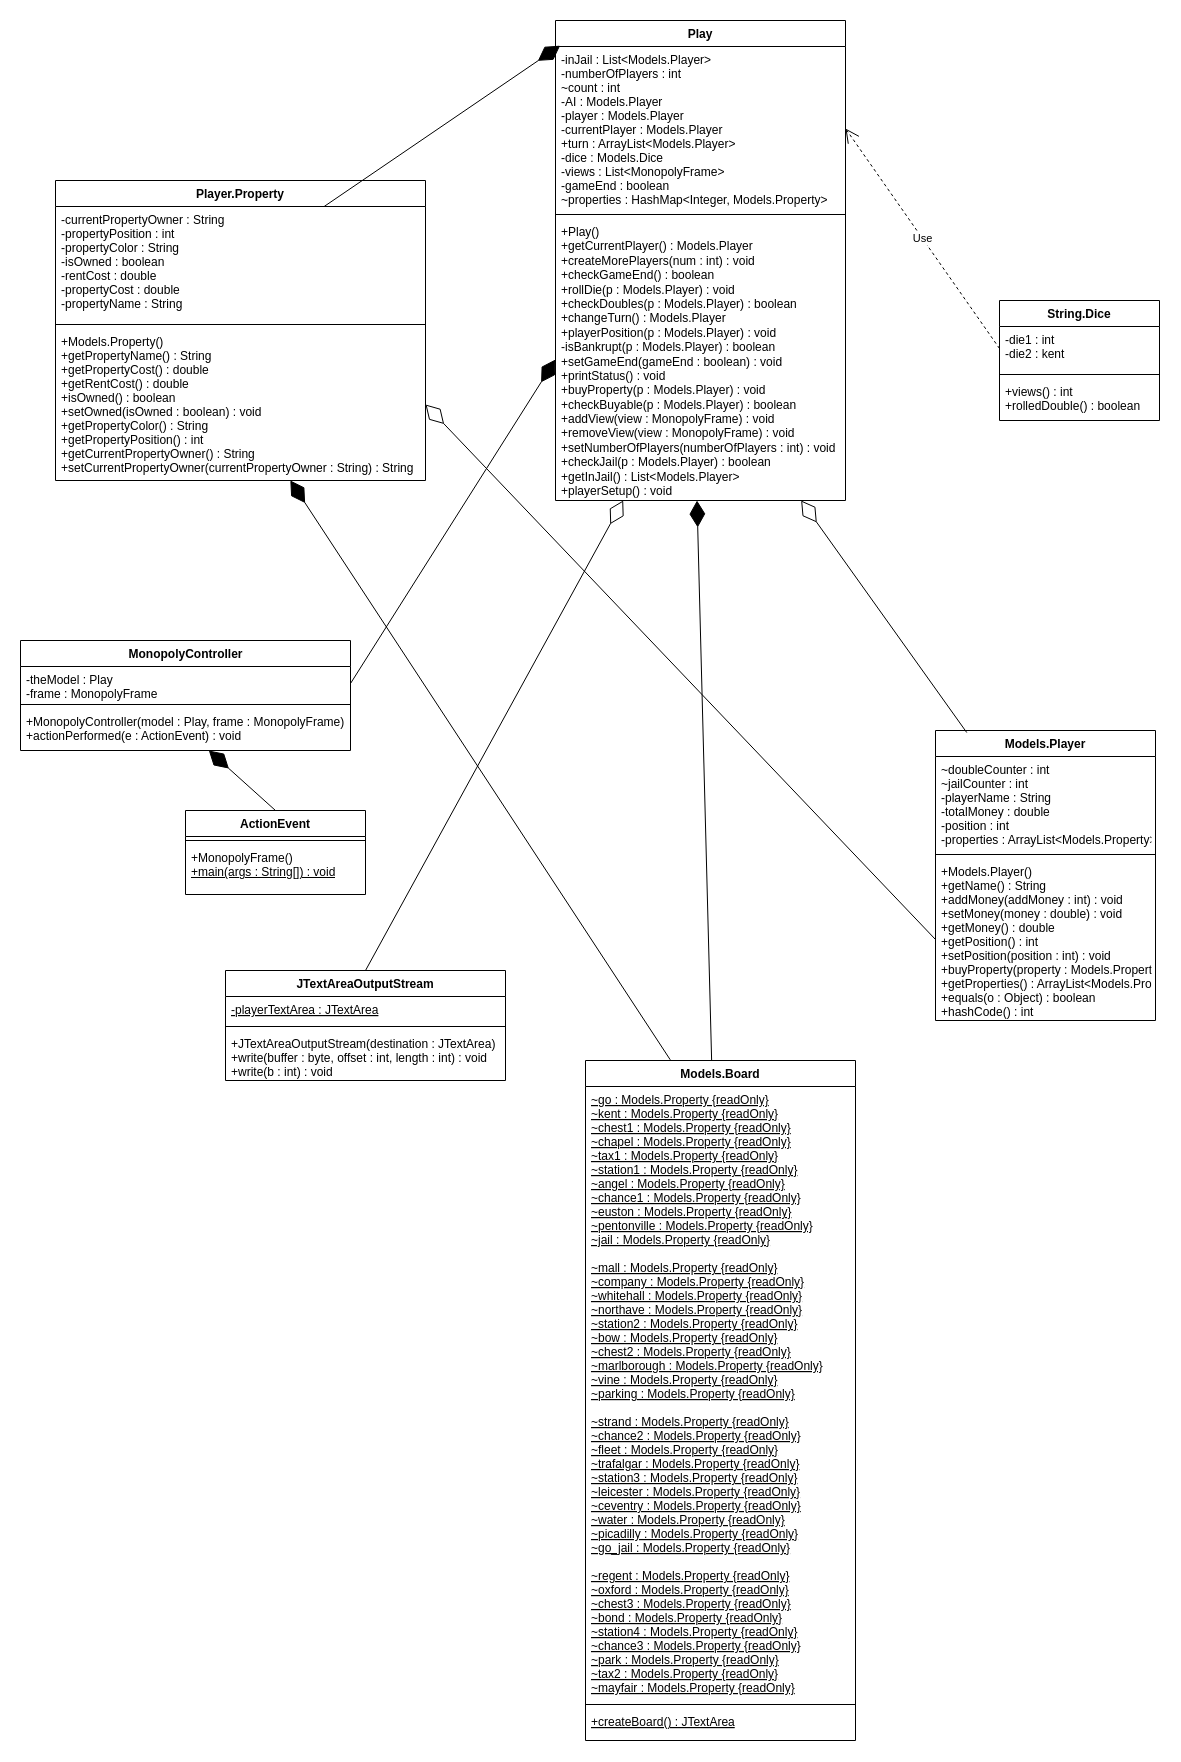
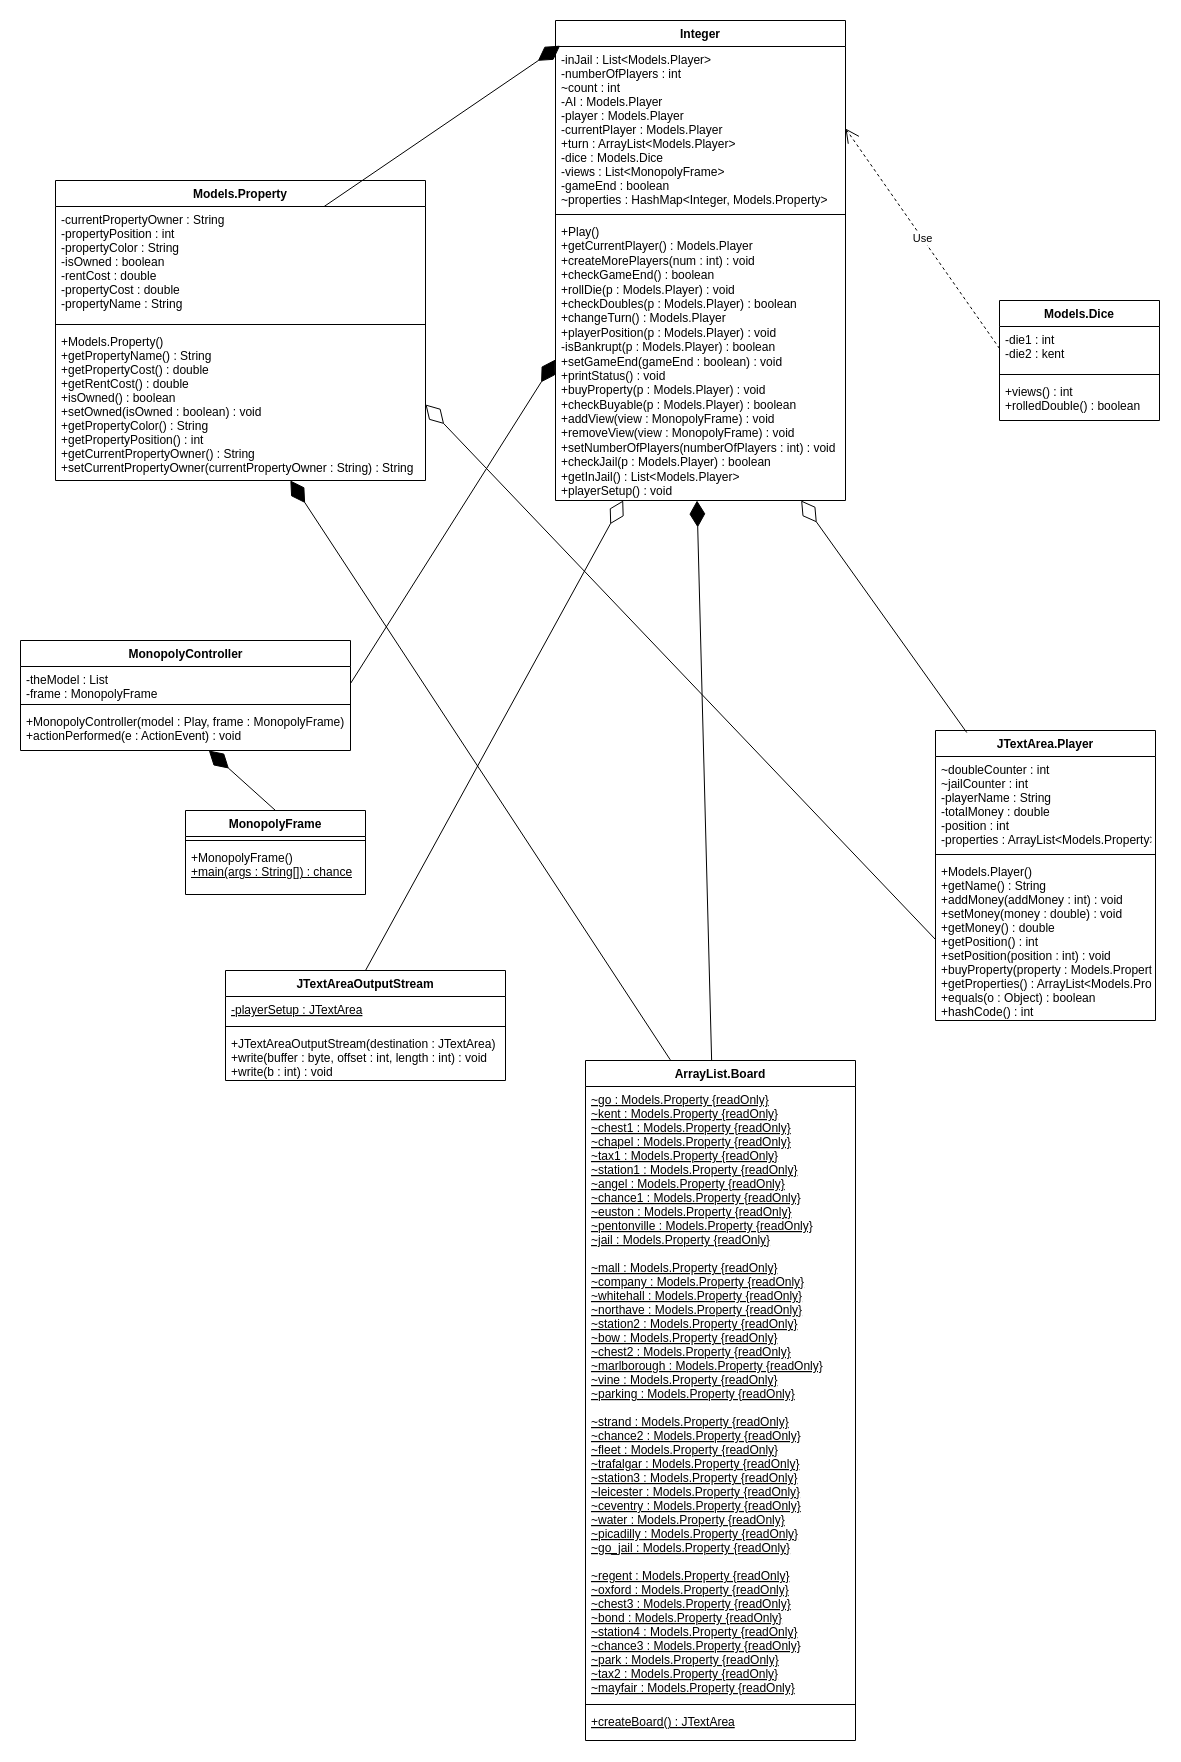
node "Play": label "Play" -> "Integer"
node "Player.Property": label "Player.Property" -> "Models.Property"
node "String.Dice": label "String.Dice" -> "Models.Dice"
node "-theModel : Play -frame : MonopolyFrame": label "-theModel : Play -frame : MonopolyFrame" -> "-theModel : List -frame : MonopolyFrame"
node "Models.Player": label "Models.Player" -> "JTextArea.Player"
node "ActionEvent": label "ActionEvent" -> "MonopolyFrame"
node "+MonopolyFrame() +main(args : String[]) : void": label "+MonopolyFrame() +main(args : String[]) : void" -> "+MonopolyFrame() +main(args : String[]) : chance"
node "-playerTextArea : JTextArea": label "-playerTextArea : JTextArea" -> "-playerSetup : JTextArea"
node "Models.Board": label "Models.Board" -> "ArrayList.Board"
